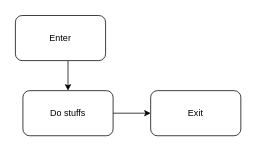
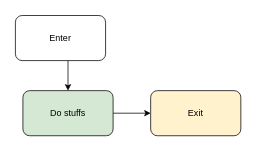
node "Do stuffs": fillcolor #ffffff -> #d5e8d4
node "Exit": fillcolor #ffffff -> #fff2cc
